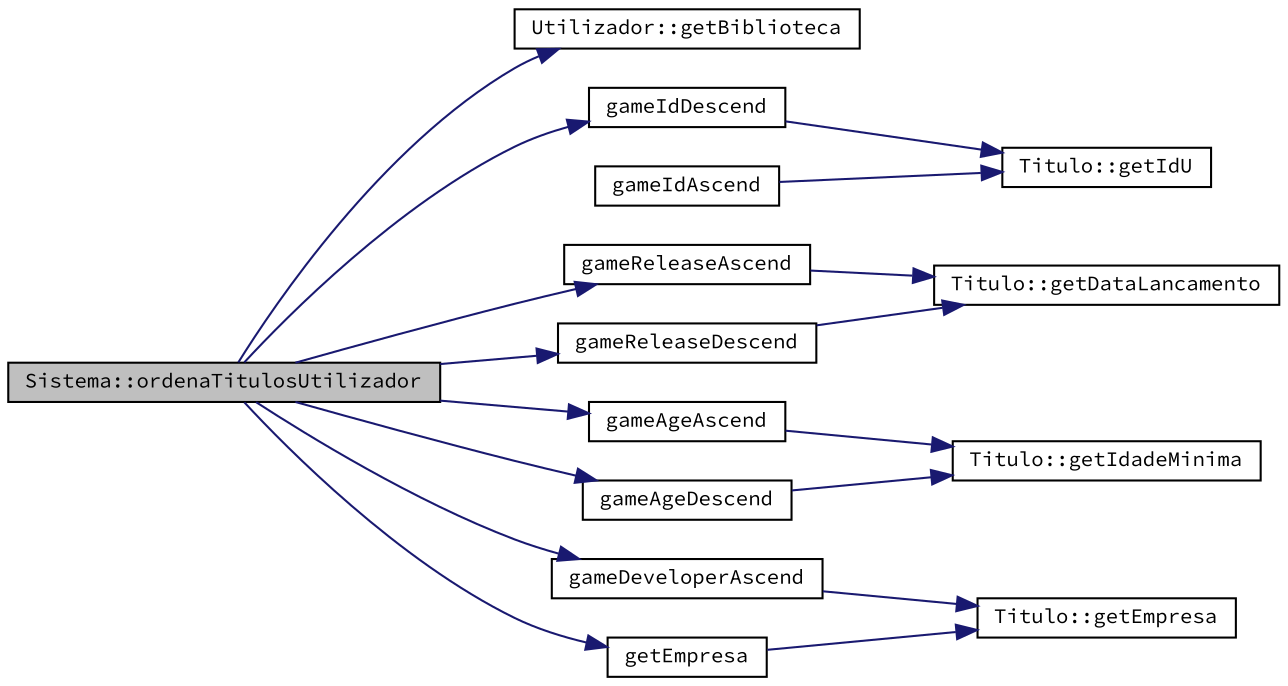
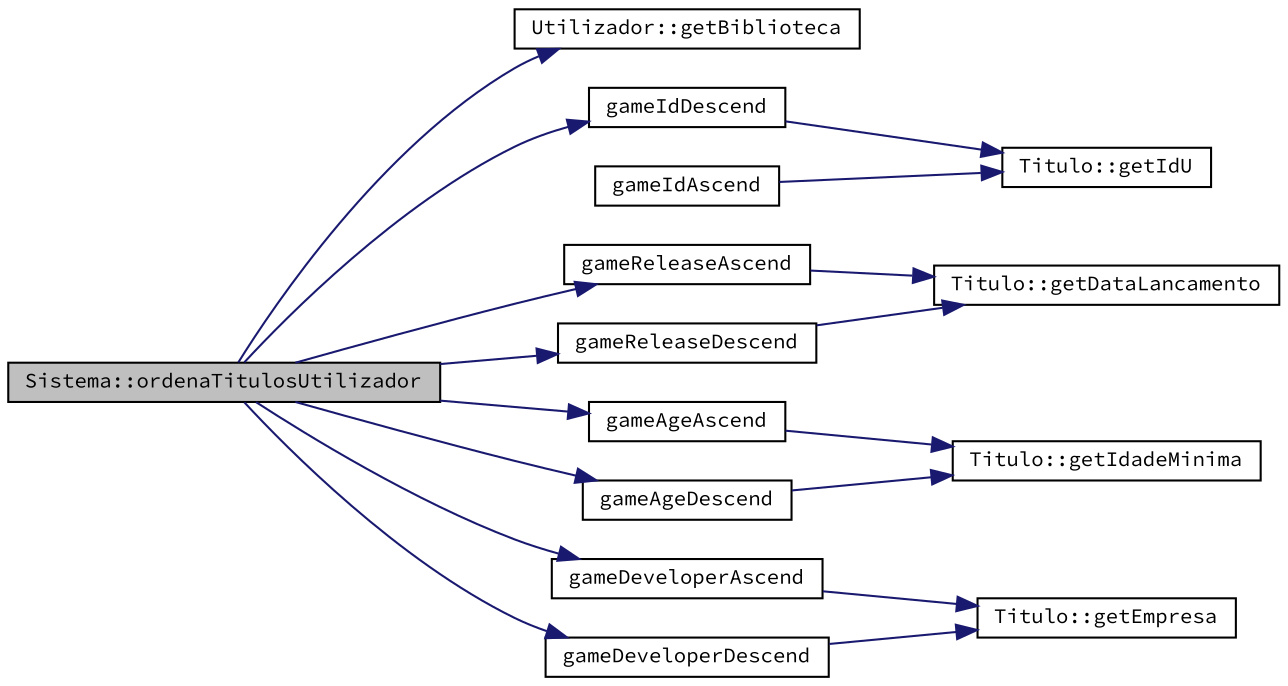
node "getEmpresa": label "getEmpresa" -> "gameDeveloperDescend"
